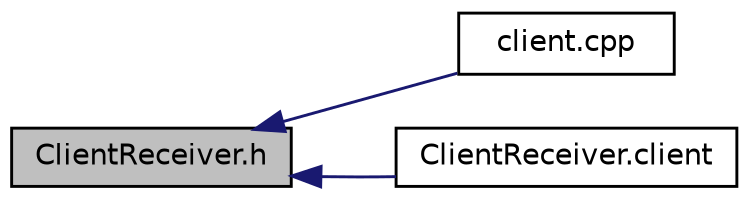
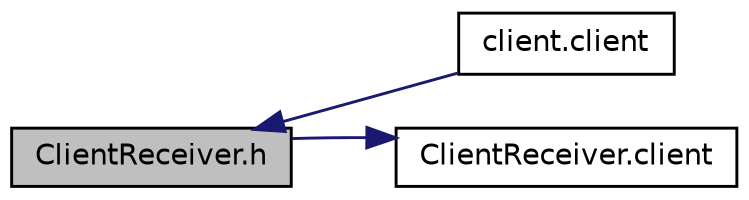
node "client.cpp": label "client.cpp" -> "client.client"
edge "ClientReceiver.client" -> "ClientReceiver.h": reversed
